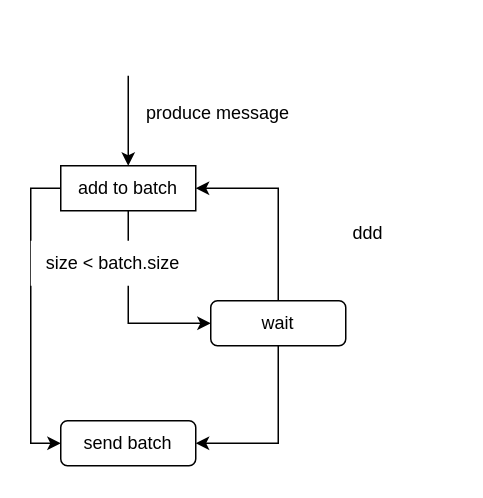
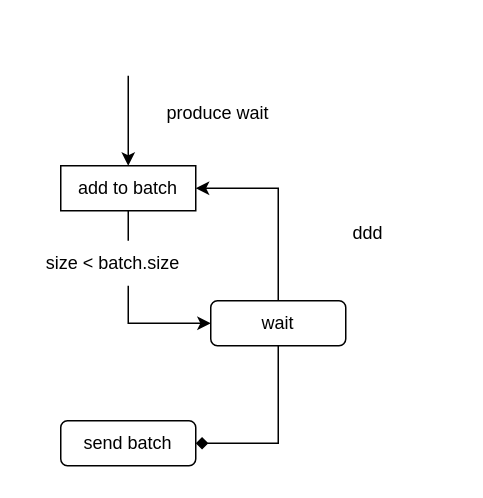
node "produce message": label "produce message" -> "produce wait"
edge "add to batch" -> "send batch": removed
edge "wait" -> "send batch": arrowhead classic -> diamond
